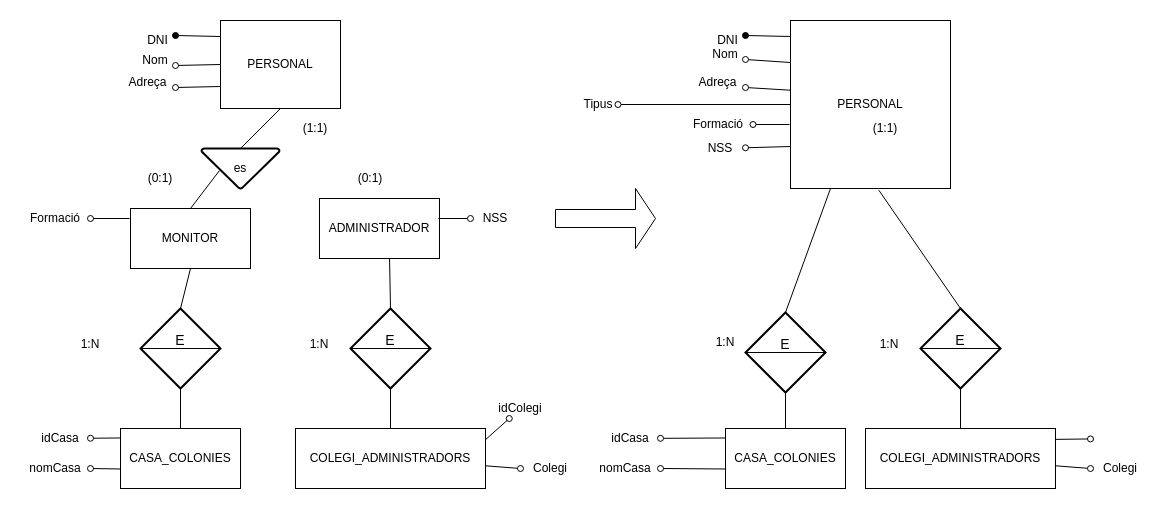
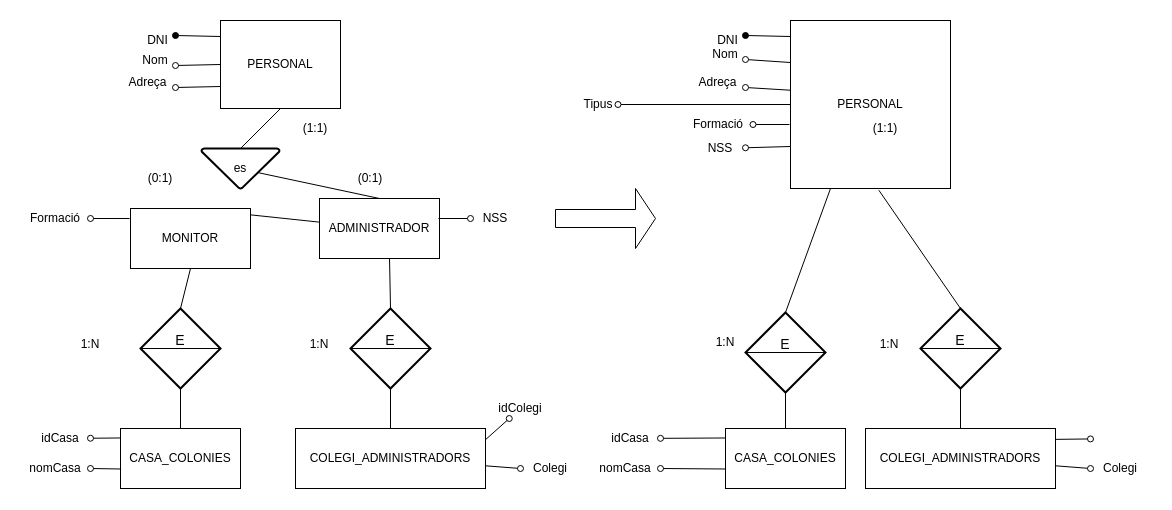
edge "es" -- "ADMINISTRADOR": added
edge "es" -- "MONITOR": now "ADMINISTRADOR" -- "MONITOR"
